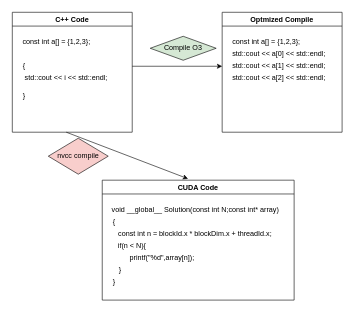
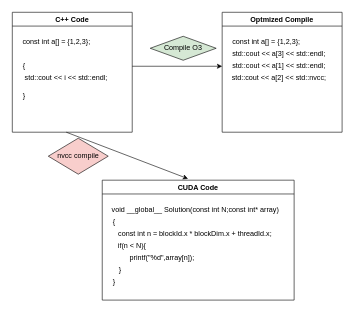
node "std::cout << a[0] << std::endl;": label "std::cout << a[0] << std::endl;" -> "std::cout << a[3] << std::endl;"
node "std::cout << a[2] << std::endl;": label "std::cout << a[2] << std::endl;" -> "std::cout << a[2] << std::nvcc;"
